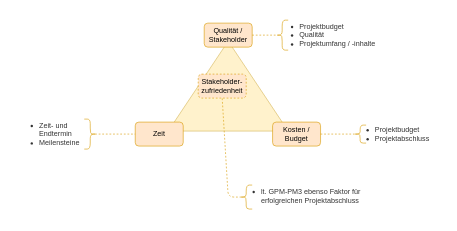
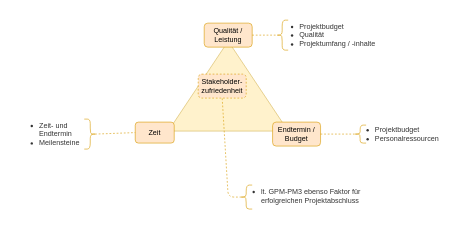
node "Qualität / Stakeholder": label "Qualität / Stakeholder" -> "Qualität / Leistung"
node "Zeit": size 48x24 -> 39x21
node "Kosten / Budget": label "Kosten / Budget" -> "Endtermin / Budget"
node "Projektbudget Projektabschluss": label "Projektbudget Projektabschluss" -> "Projektbudget Personalressourcen"
